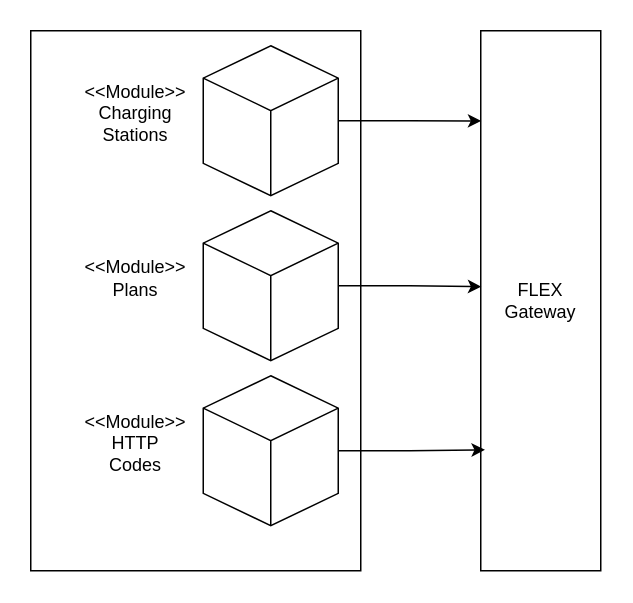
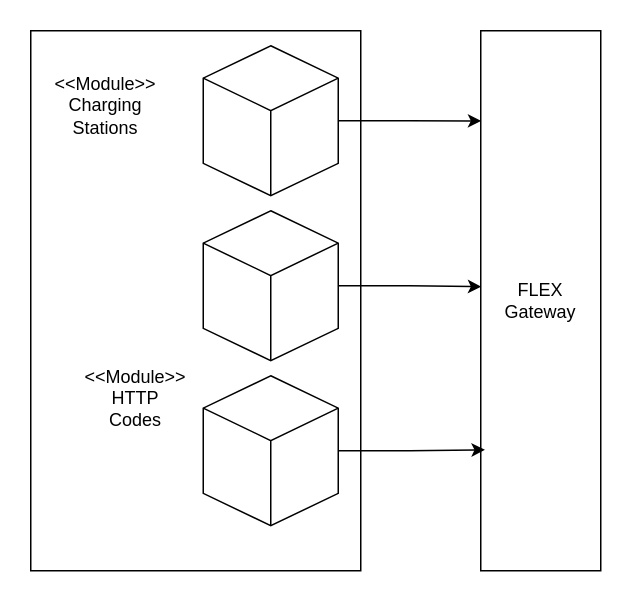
node "<<Module>> Charging Stations": moved (136, 113) -> (106, 106)
node "<<Module>> Plans": removed
node "<<Module>> HTTP Codes": moved (136, 443) -> (136, 398)
